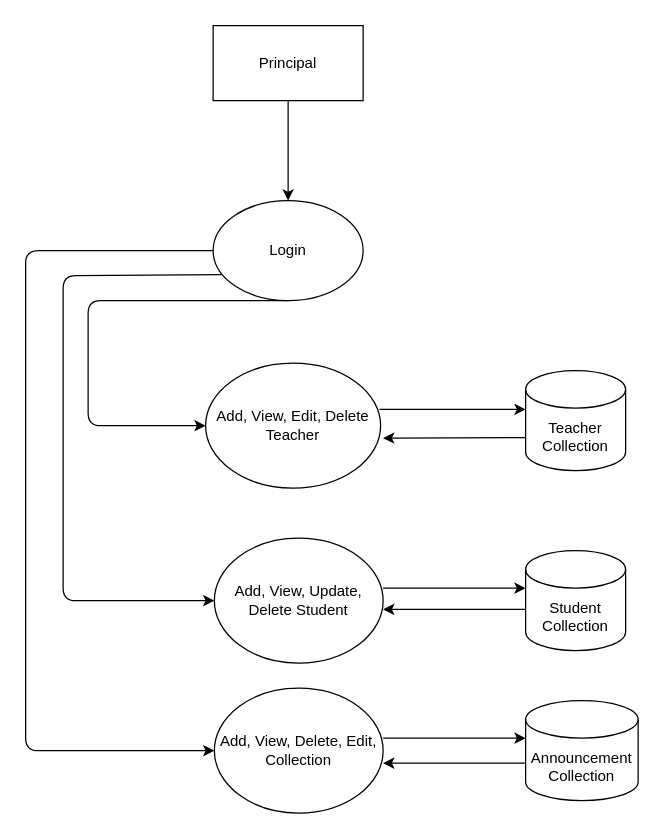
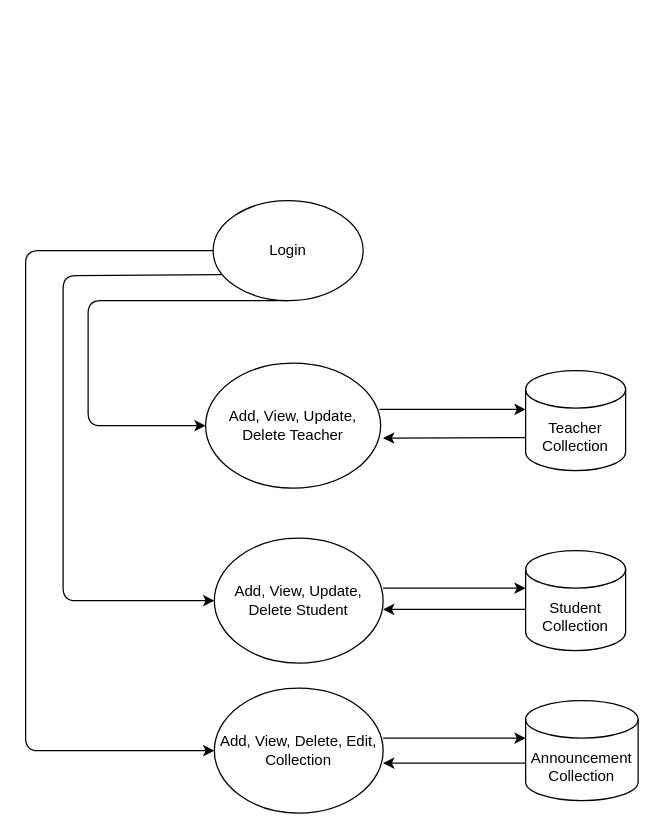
node "Principal": removed
edge "Principal" -> "Login": removed
node "Add, View, Edit, Delete Teacher": label "Add, View, Edit, Delete Teacher" -> "Add, View, Update, Delete Teacher"
